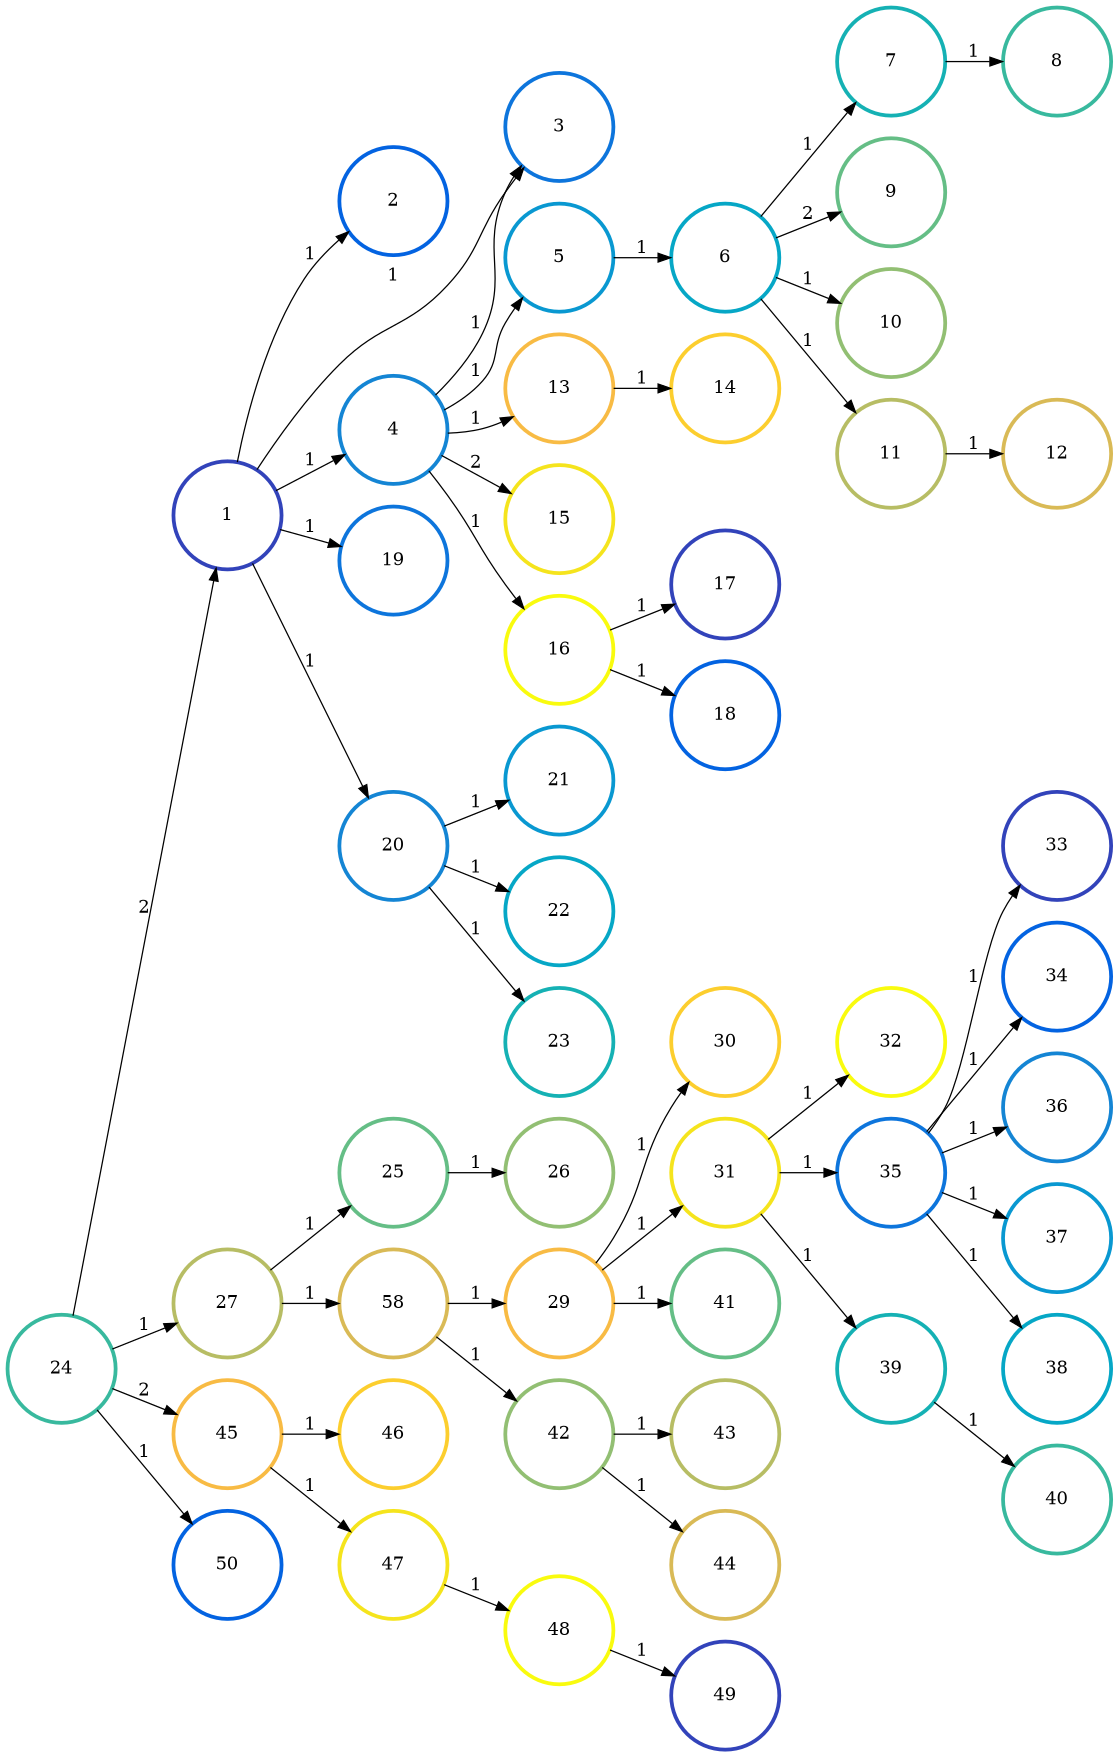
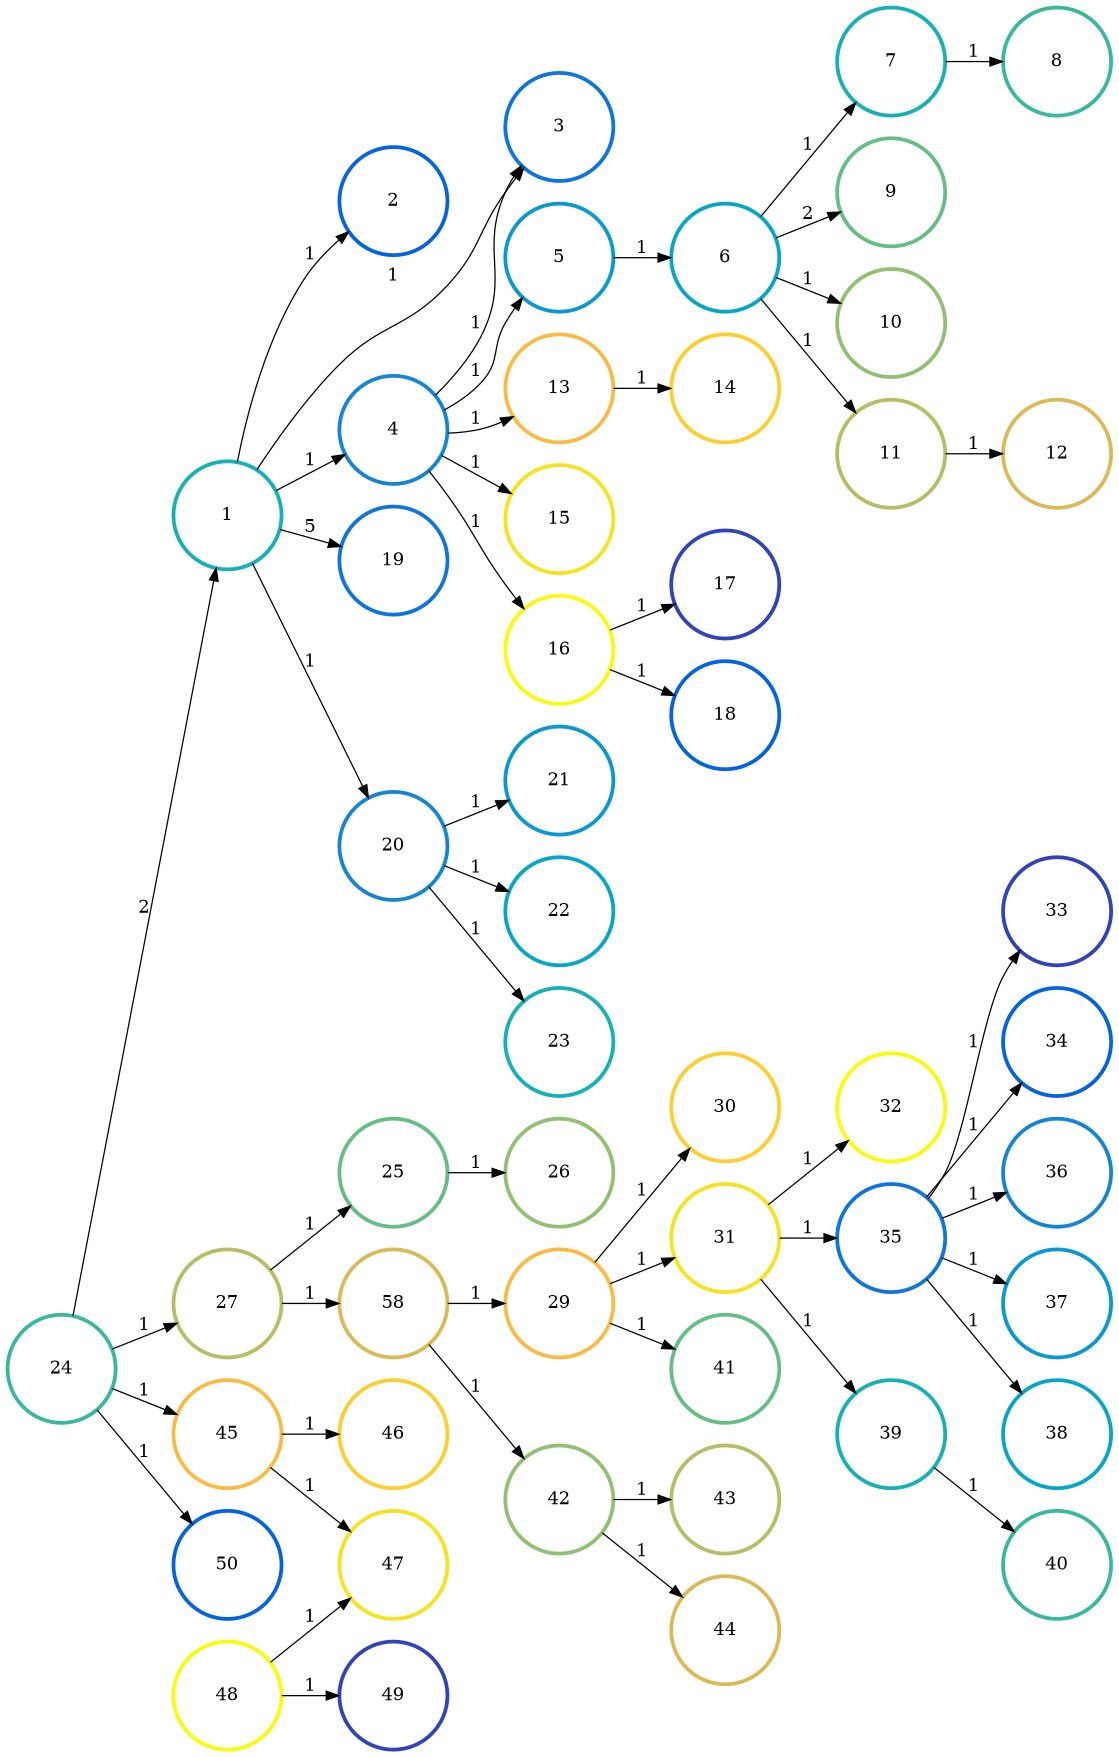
edge "4" -> "15": label "2" -> "1"
node "1": color #3243ba -> #15b1b4
edge "1" -> "19": label "1" -> "5"
edge "24" -> "45": label "2" -> "1"
edge "47" -> "48": reversed
